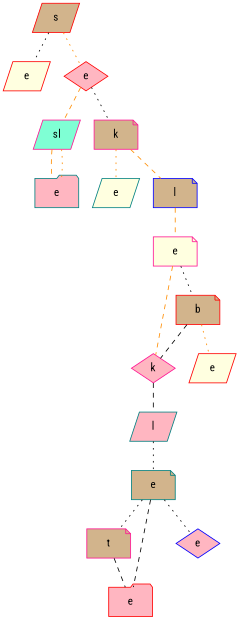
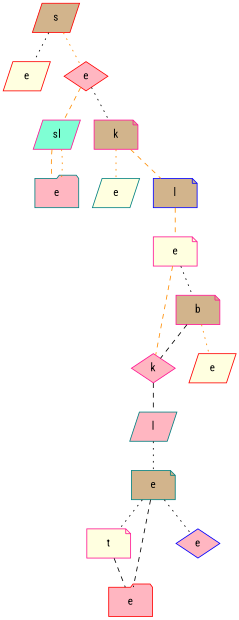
node "b": color red -> deeppink
node "t": fillcolor tan -> lightyellow
